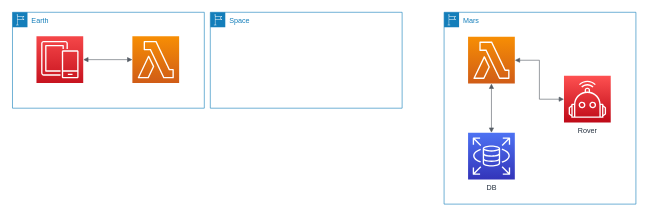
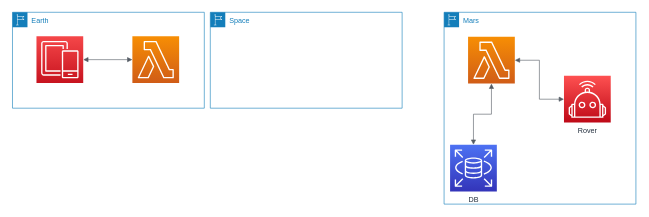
node "DB": moved (492, 156) -> (474, 168)
